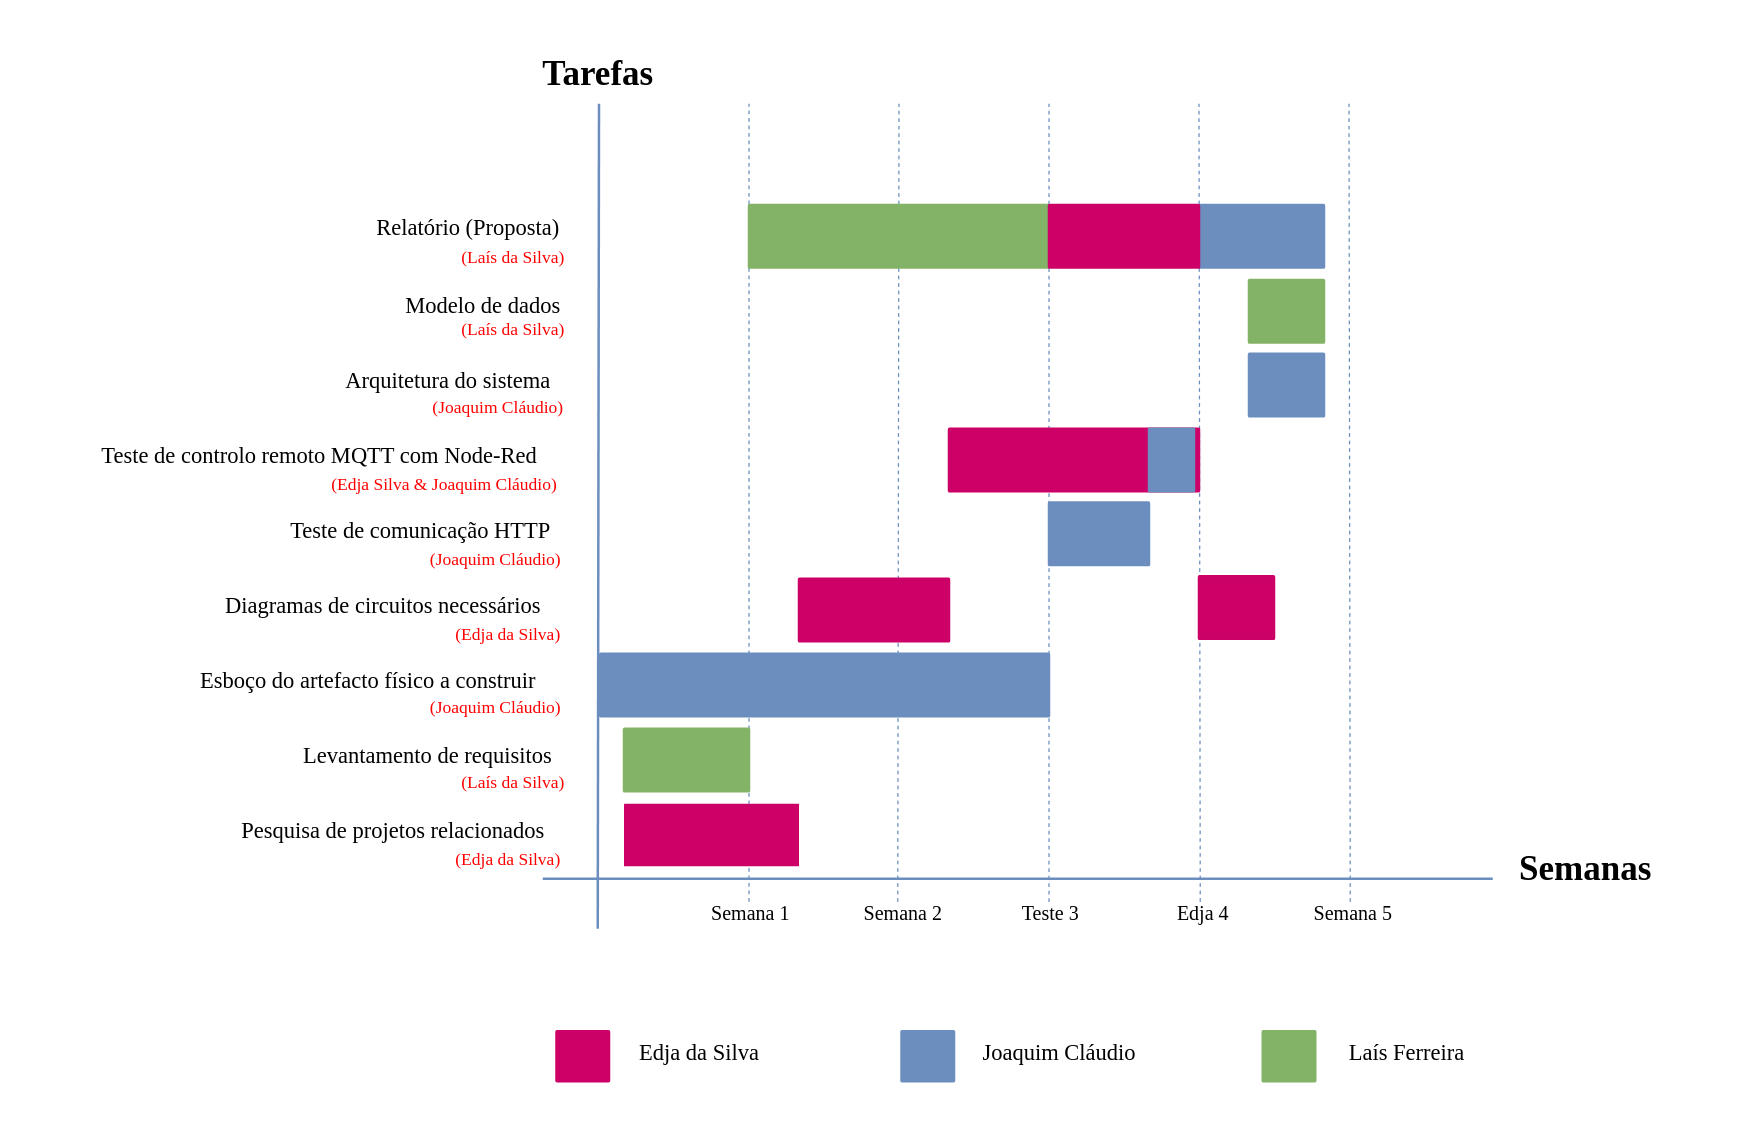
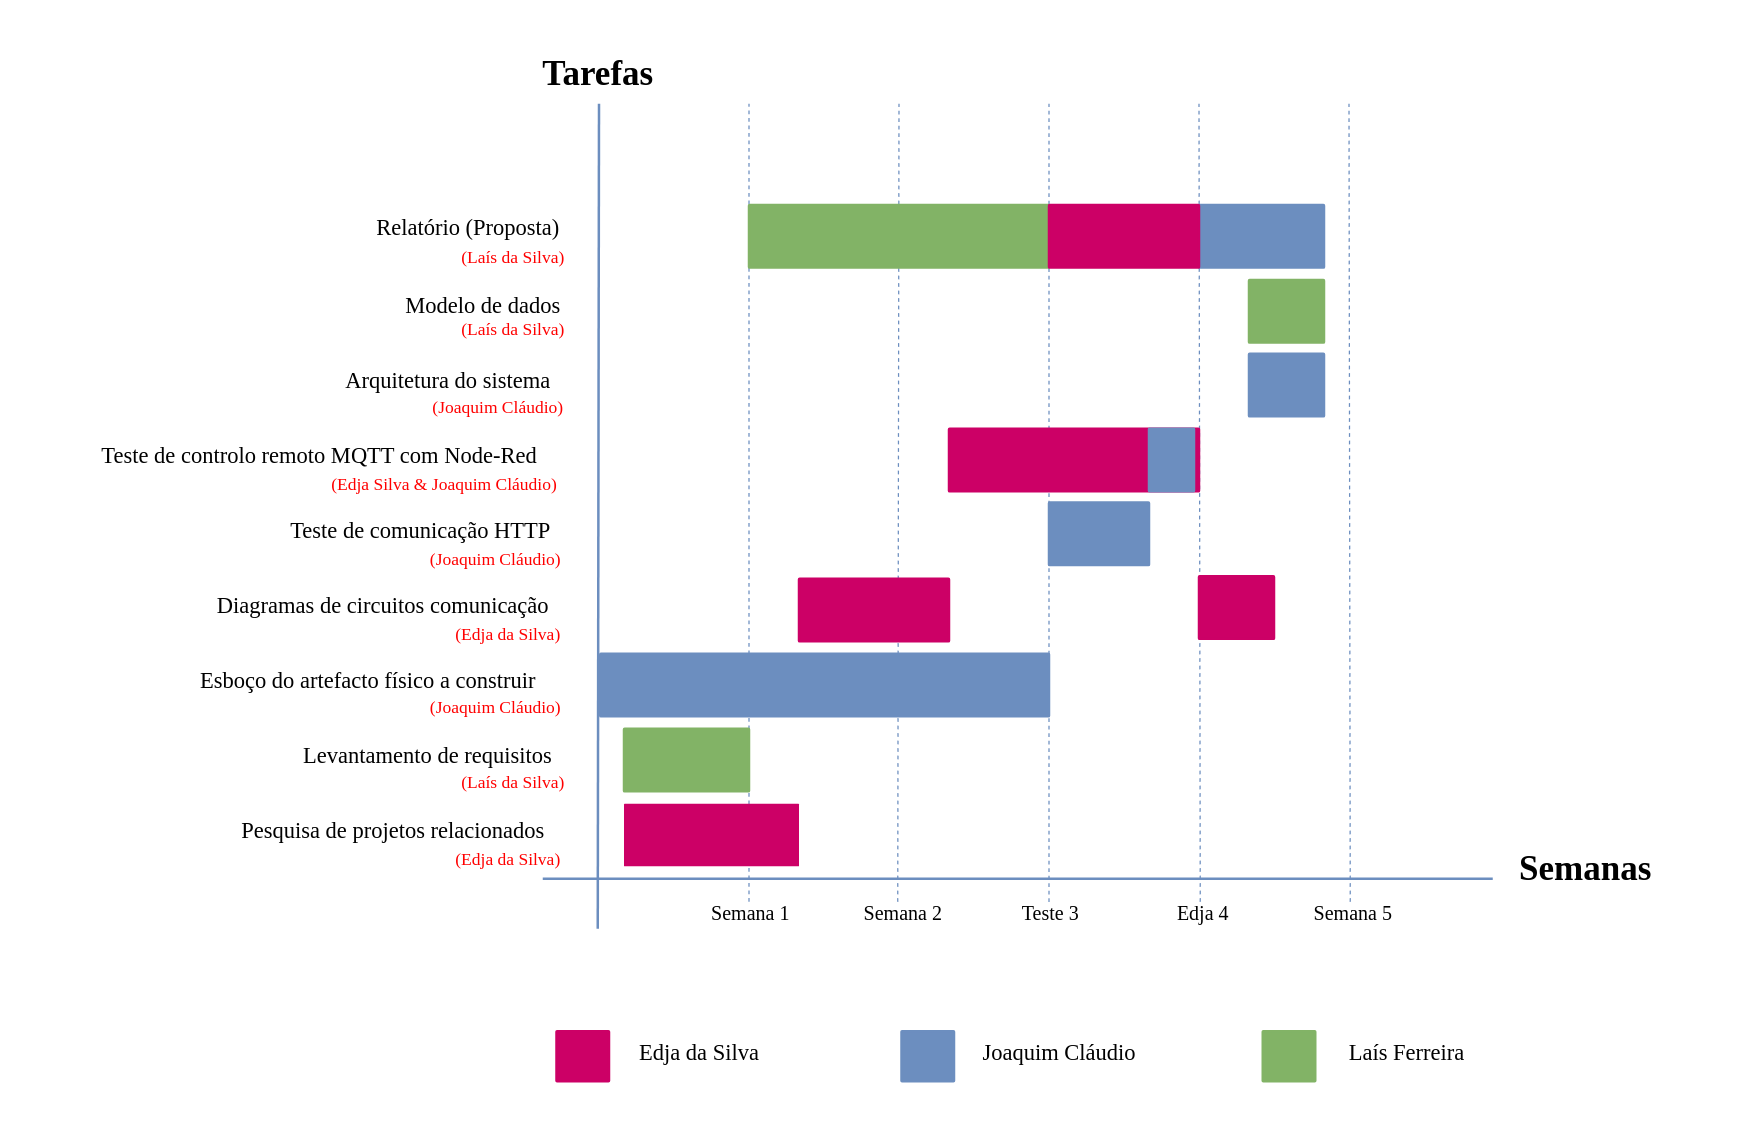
node "Diagramas de circuitos necessários": label "Diagramas de circuitos necessários" -> "Diagramas de circuitos comunicação"
